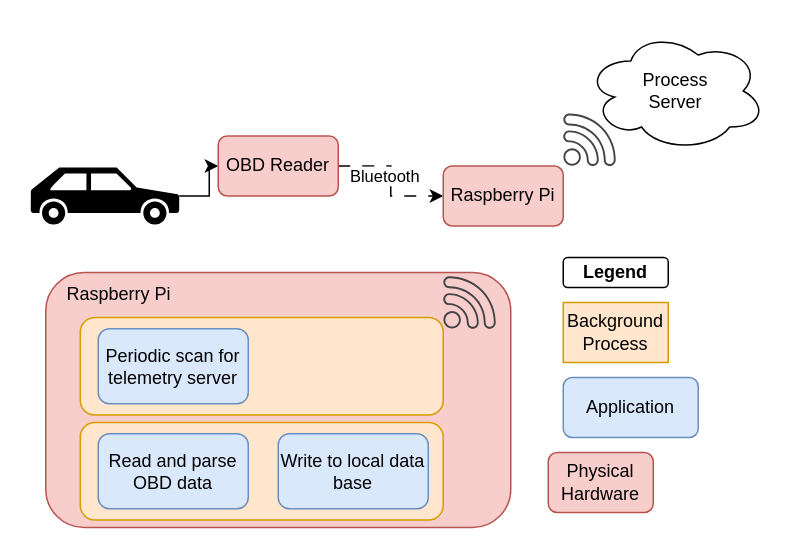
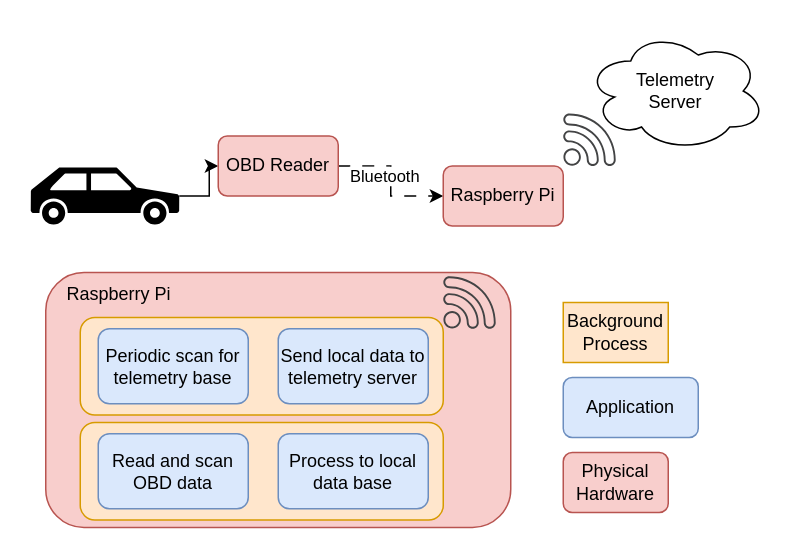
node "Process Server": label "Process Server" -> "Telemetry Server"
node "Legend": removed
node "Send local data to telemetry server": added
node "Periodic scan for telemetry server": label "Periodic scan for telemetry server" -> "Periodic scan for telemetry base"
node "Read and parse OBD data": label "Read and parse OBD data" -> "Read and scan OBD data"
node "Write to local data base": label "Write to local data base" -> "Process to local data base"
node "Physical Hardware": moved (601, 482) -> (616, 482)
